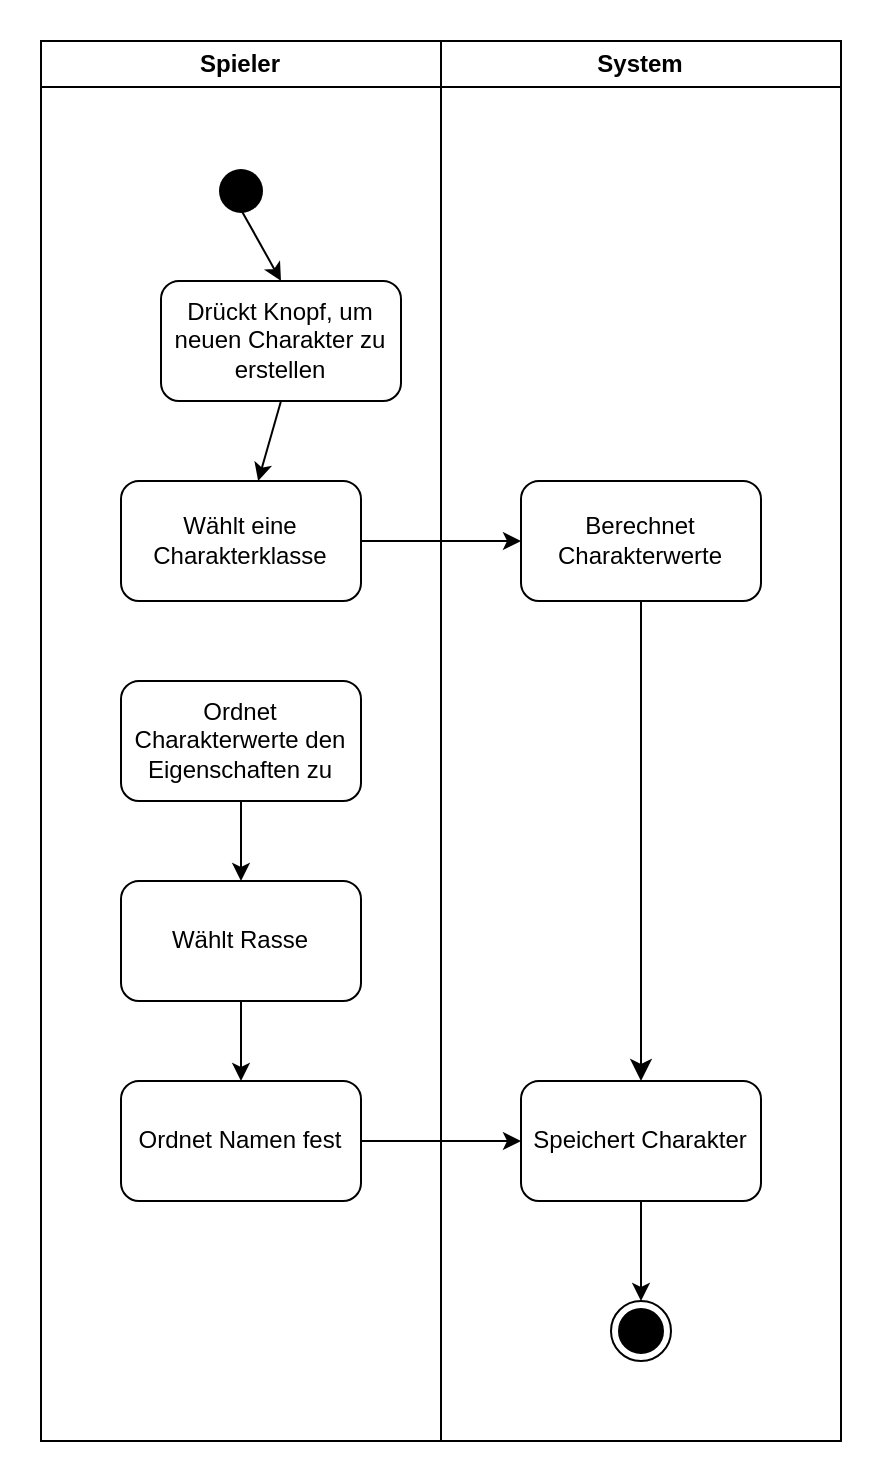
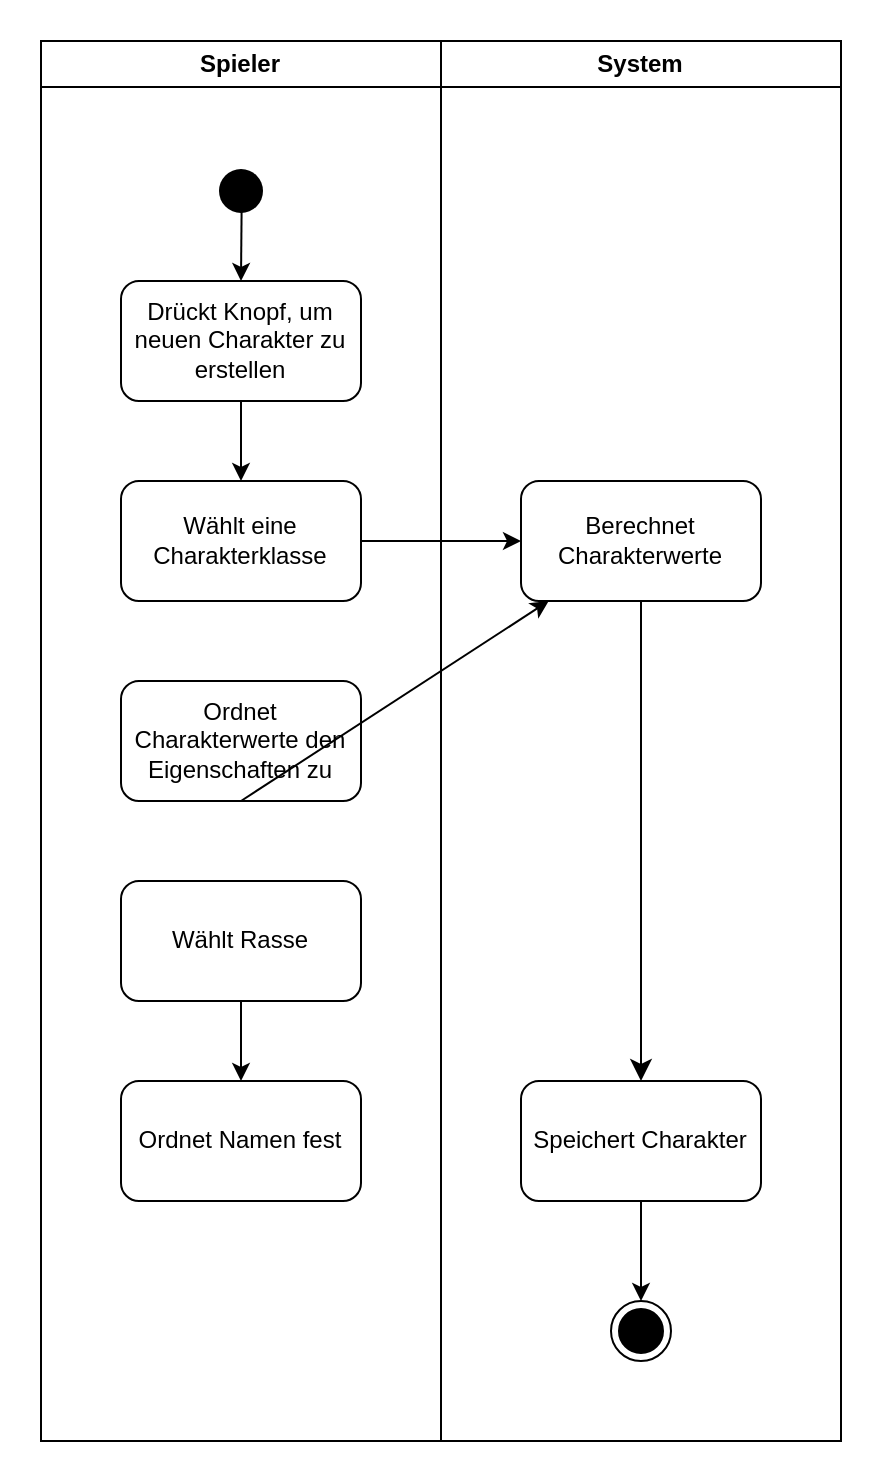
node "Drückt Knopf, um neuen Charakter zu erstellen": moved (281, 341) -> (241, 341)
edge "Ordnet Charakterwerte den Eigenschaften zu" -> "Wählt Rasse": now "Ordnet Charakterwerte den Eigenschaften zu" -> "Berechnet Charakterwerte"
edge "Ordnet Namen fest" -> "Speichert Charakter": removed
